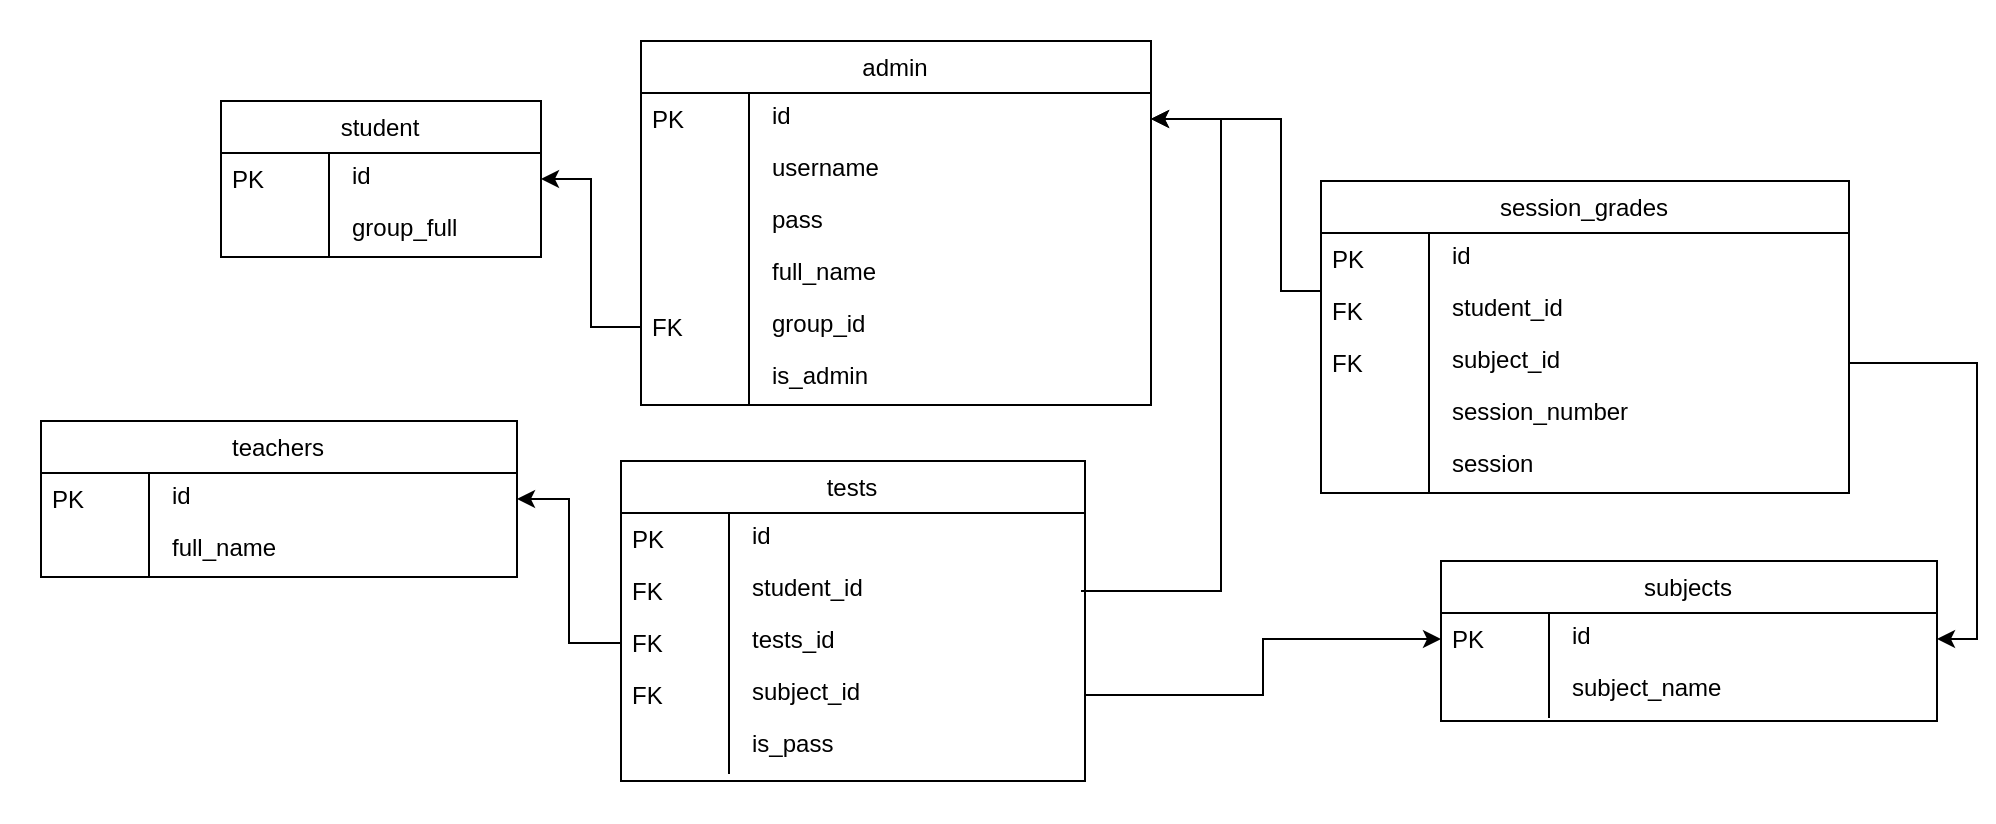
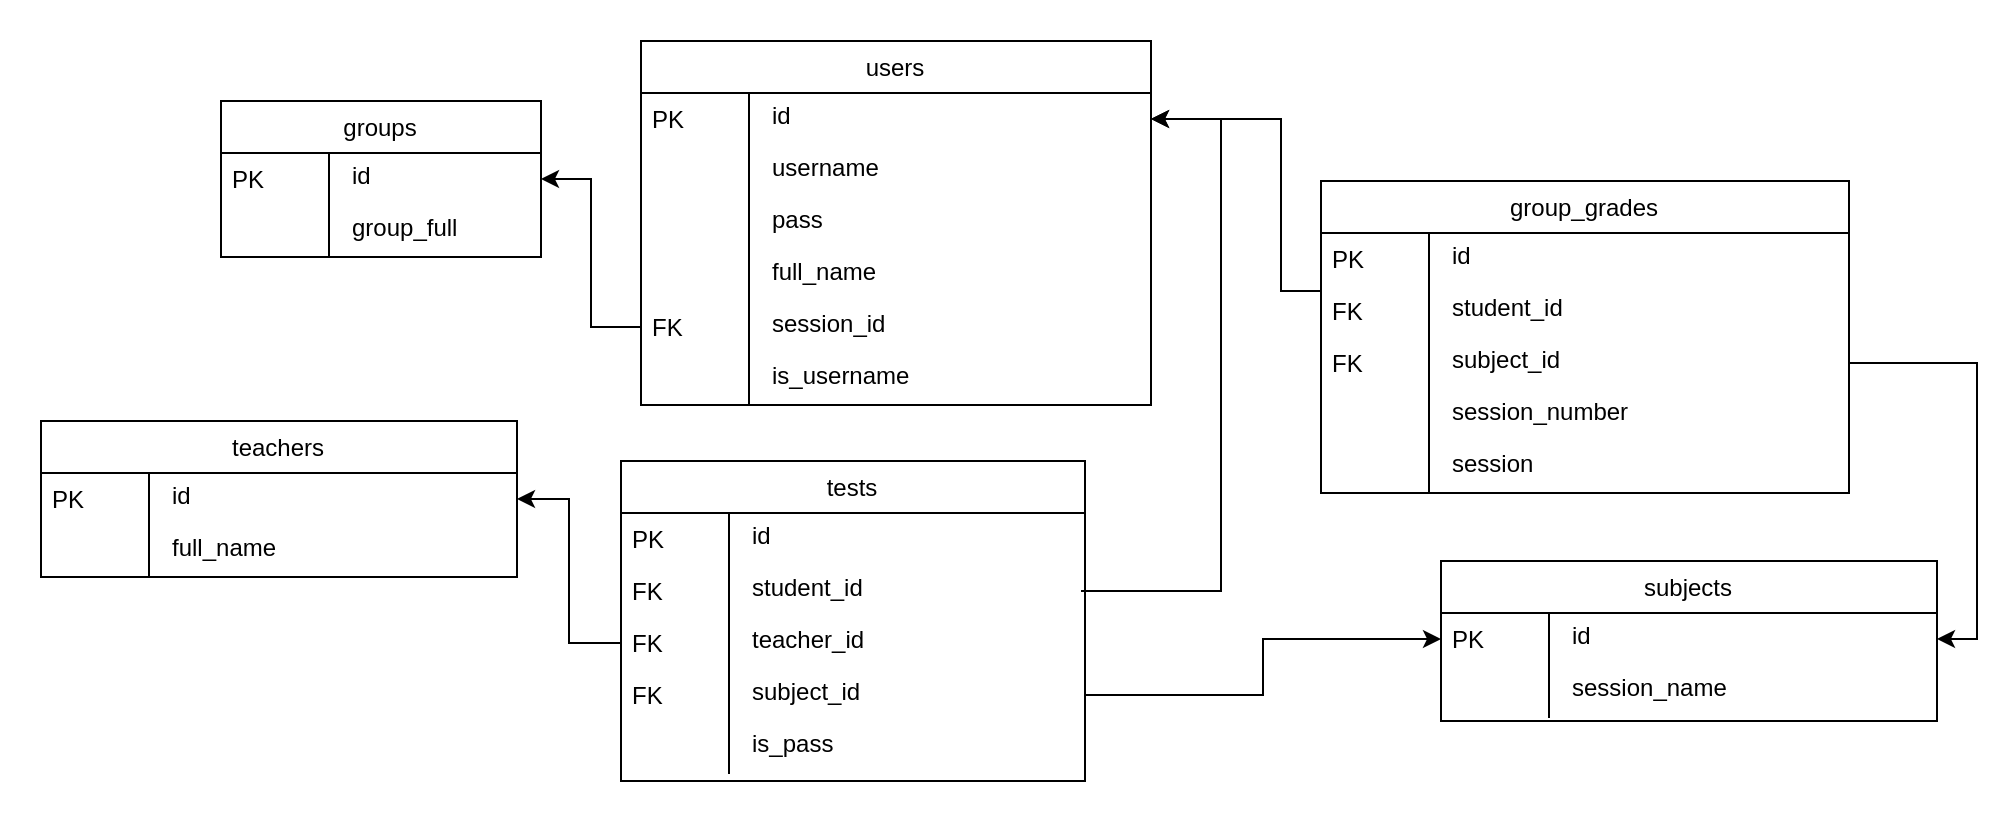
node "admin": label "admin" -> "users"
node "student": label "student" -> "groups"
node "session_grades": label "session_grades" -> "group_grades"
node "group_id": label "group_id" -> "session_id"
node "is_admin": label "is_admin" -> "is_username"
node "tests_id": label "tests_id" -> "teacher_id"
node "subject_name": label "subject_name" -> "session_name"
